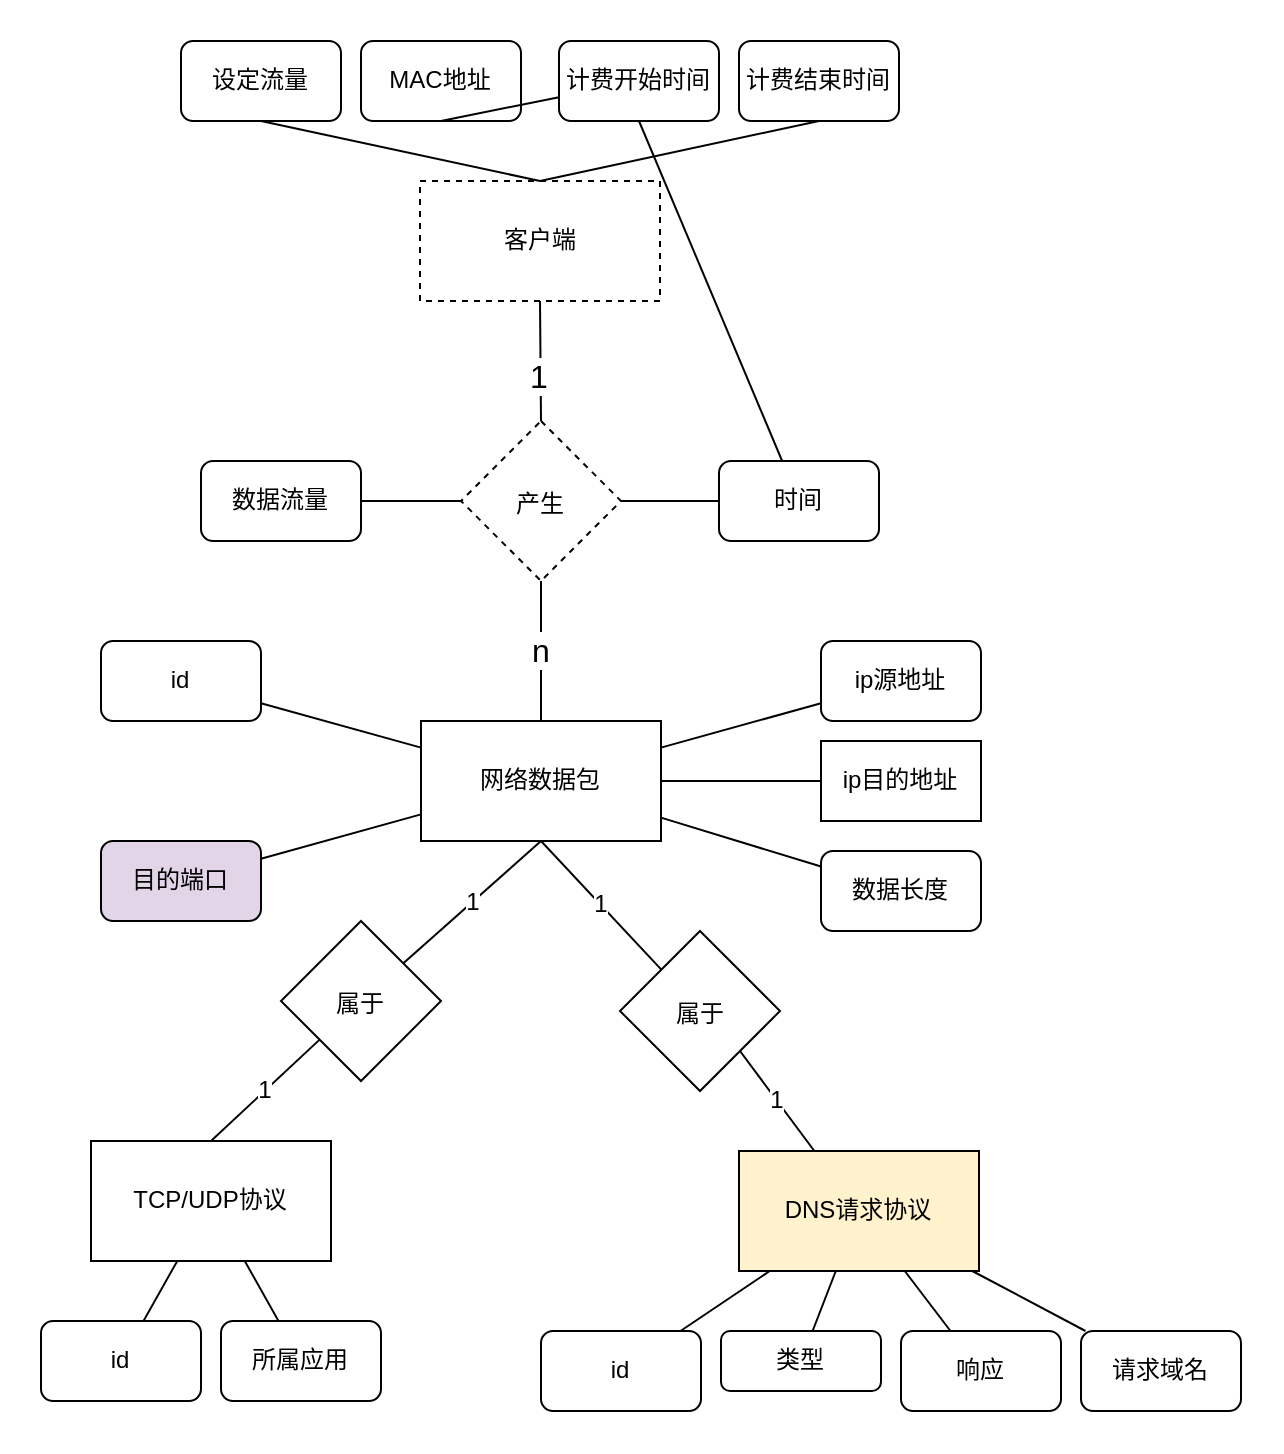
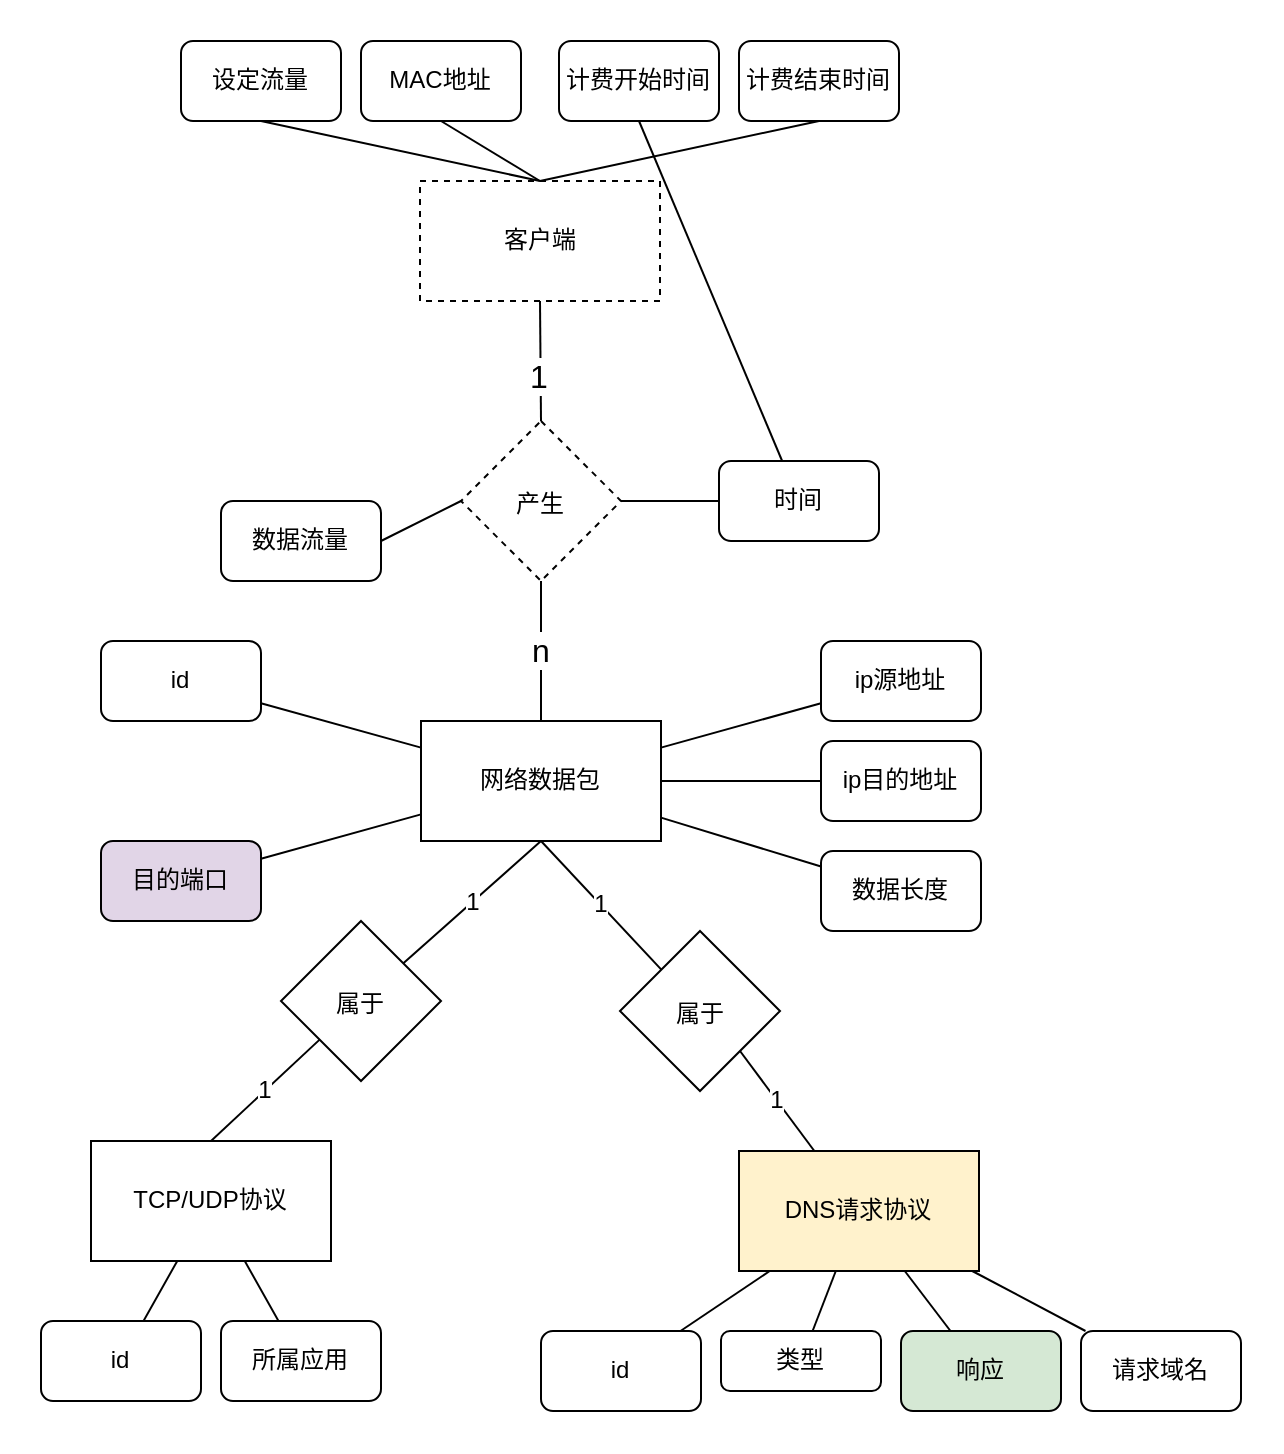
edge "MAC地址" -- "计费开始时间": now "MAC地址" -- "客户端"
node "数据流量": moved (281, 501) -> (301, 541)
node "ip目的地址": shape rectangle -> rounded rectangle
node "响应": fillcolor #ffffff -> #d5e8d4
